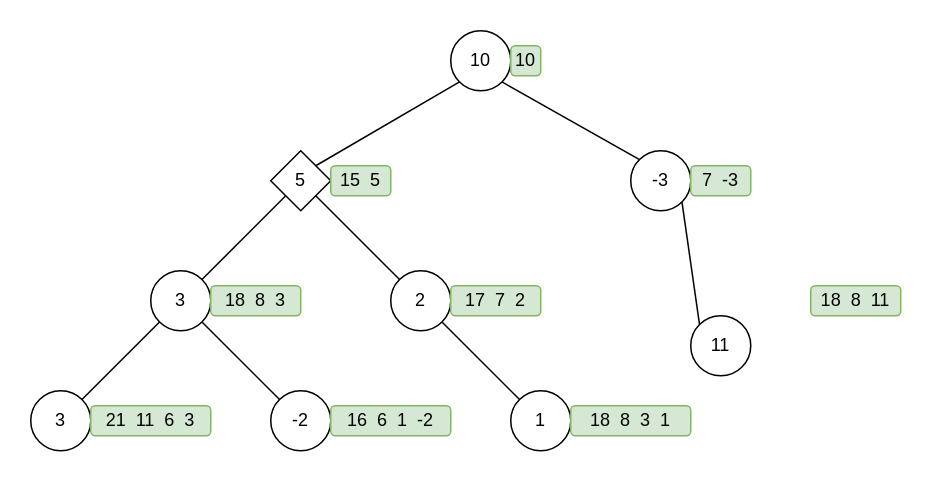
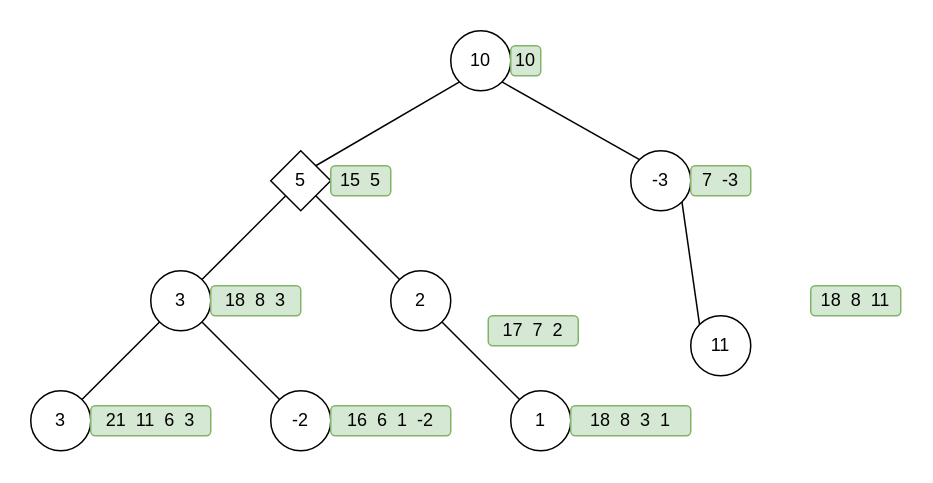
node "17 7 2": moved (496, 301) -> (533, 331)
